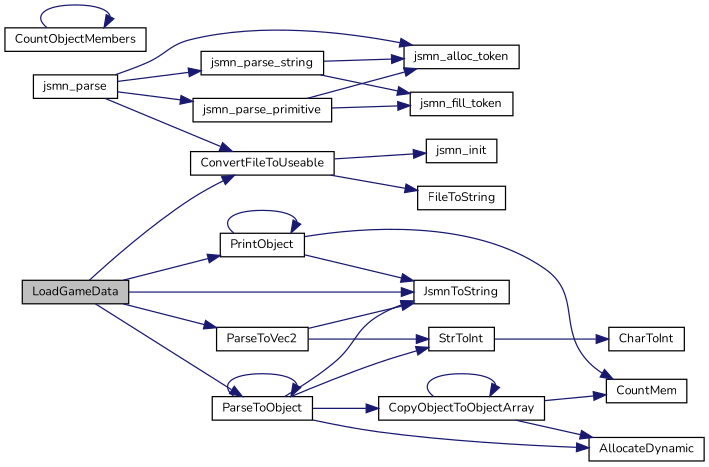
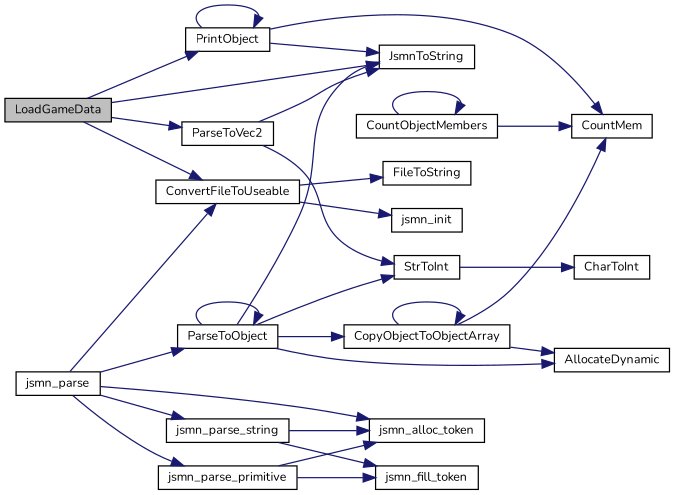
edge "CountObjectMembers" -> "CountMem": added
edge "LoadGameData" -> "ParseToObject": now "jsmn_parse" -> "ParseToObject"
